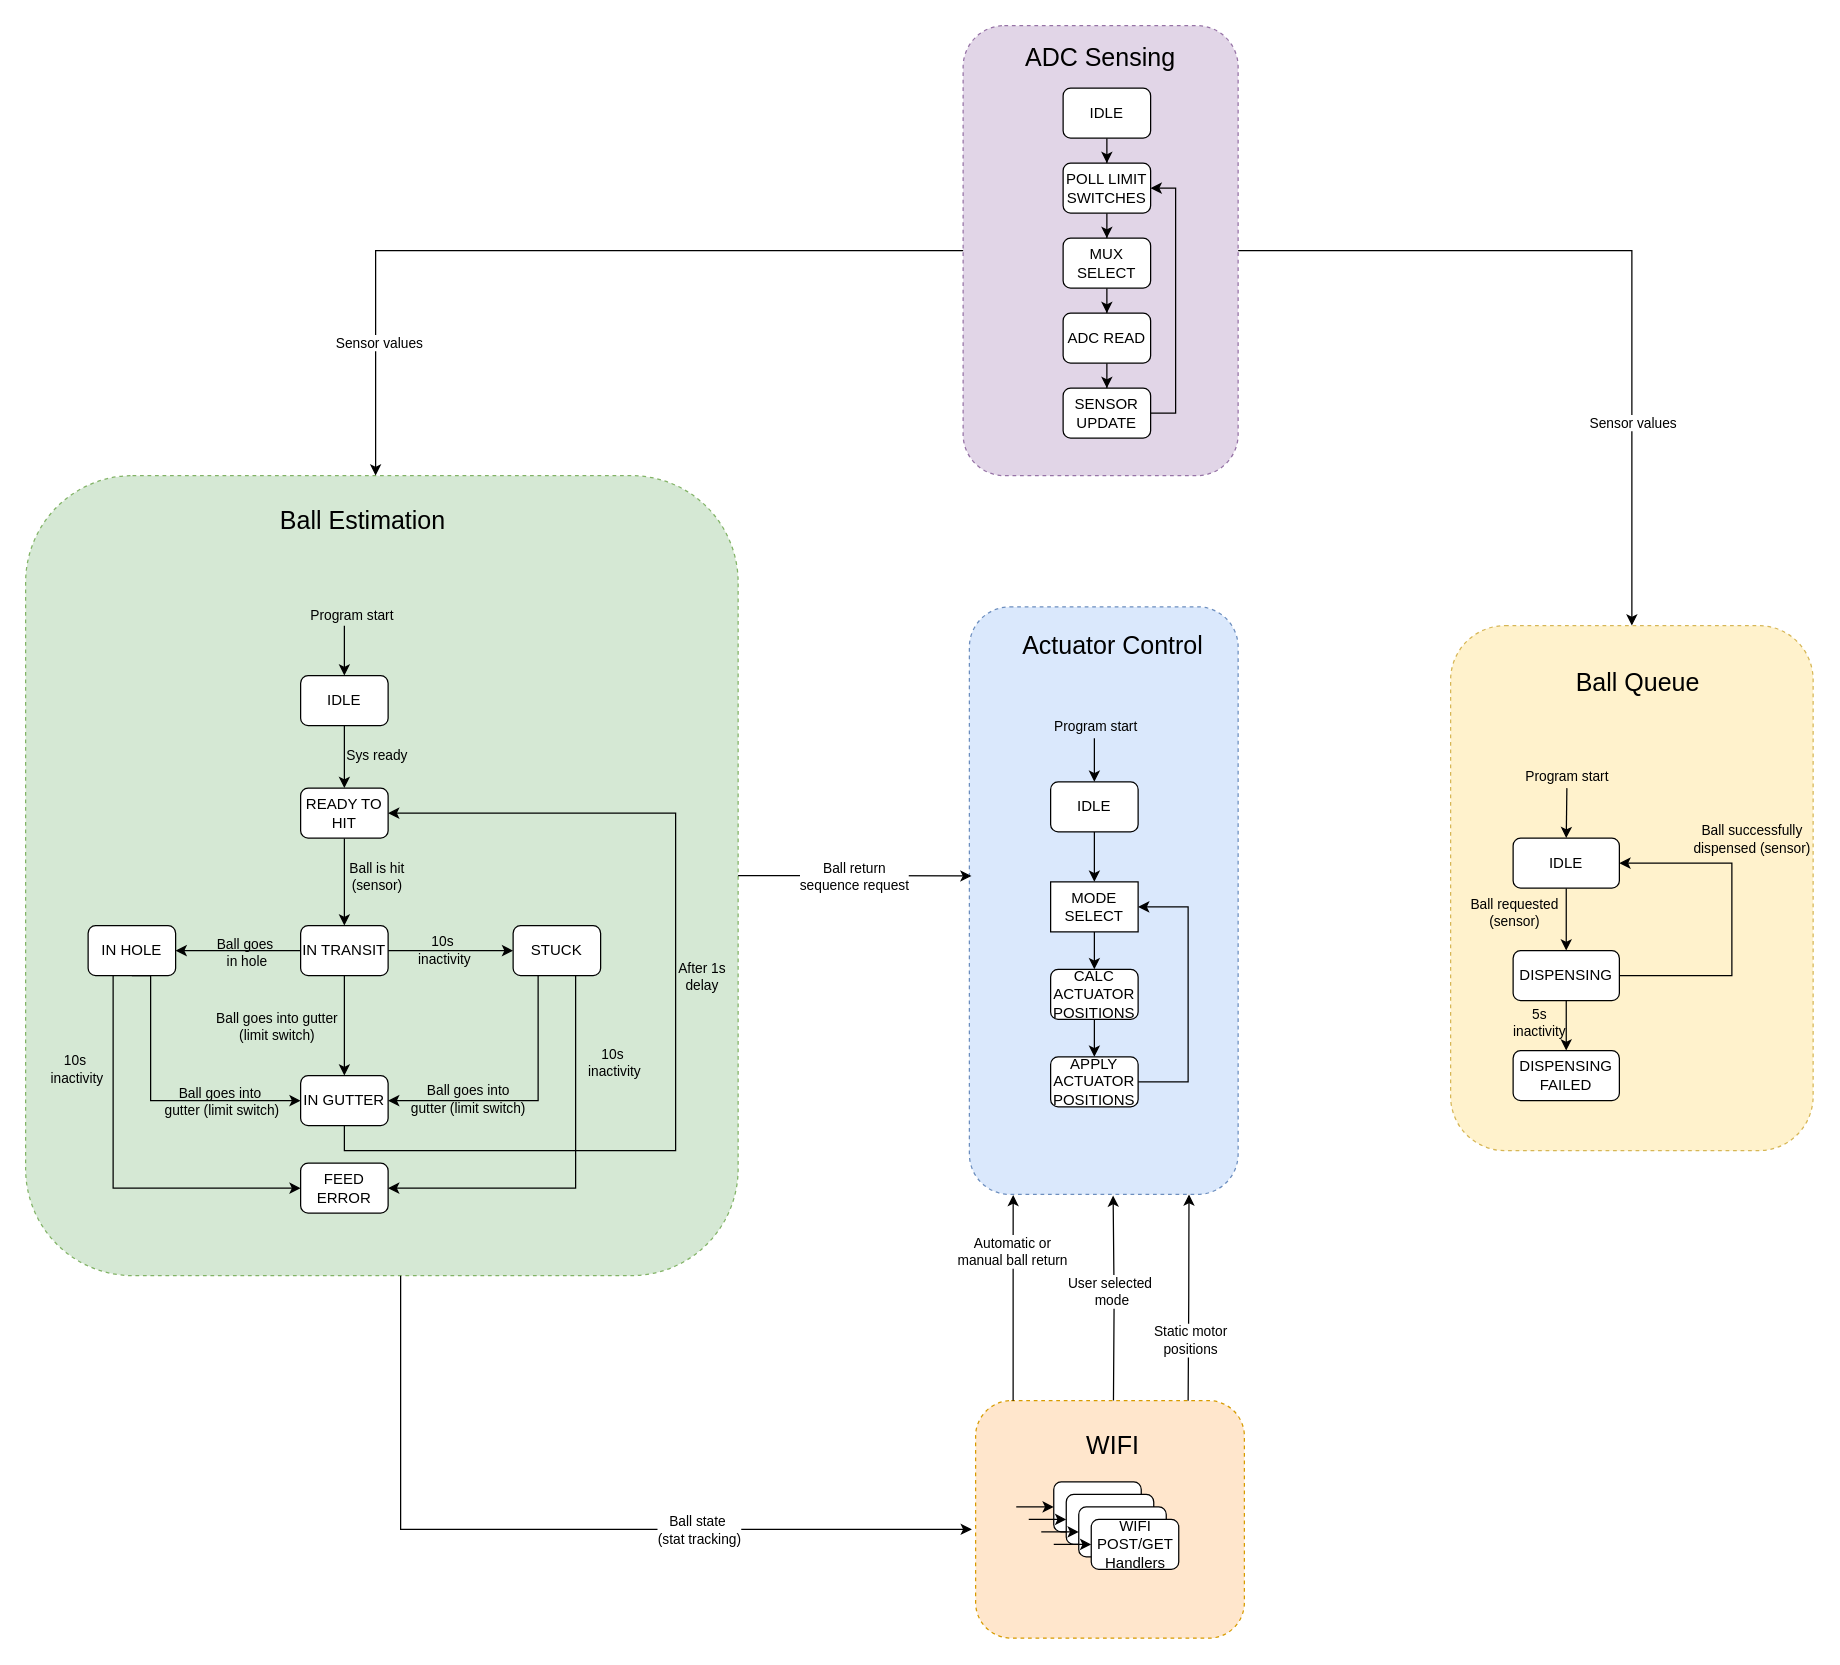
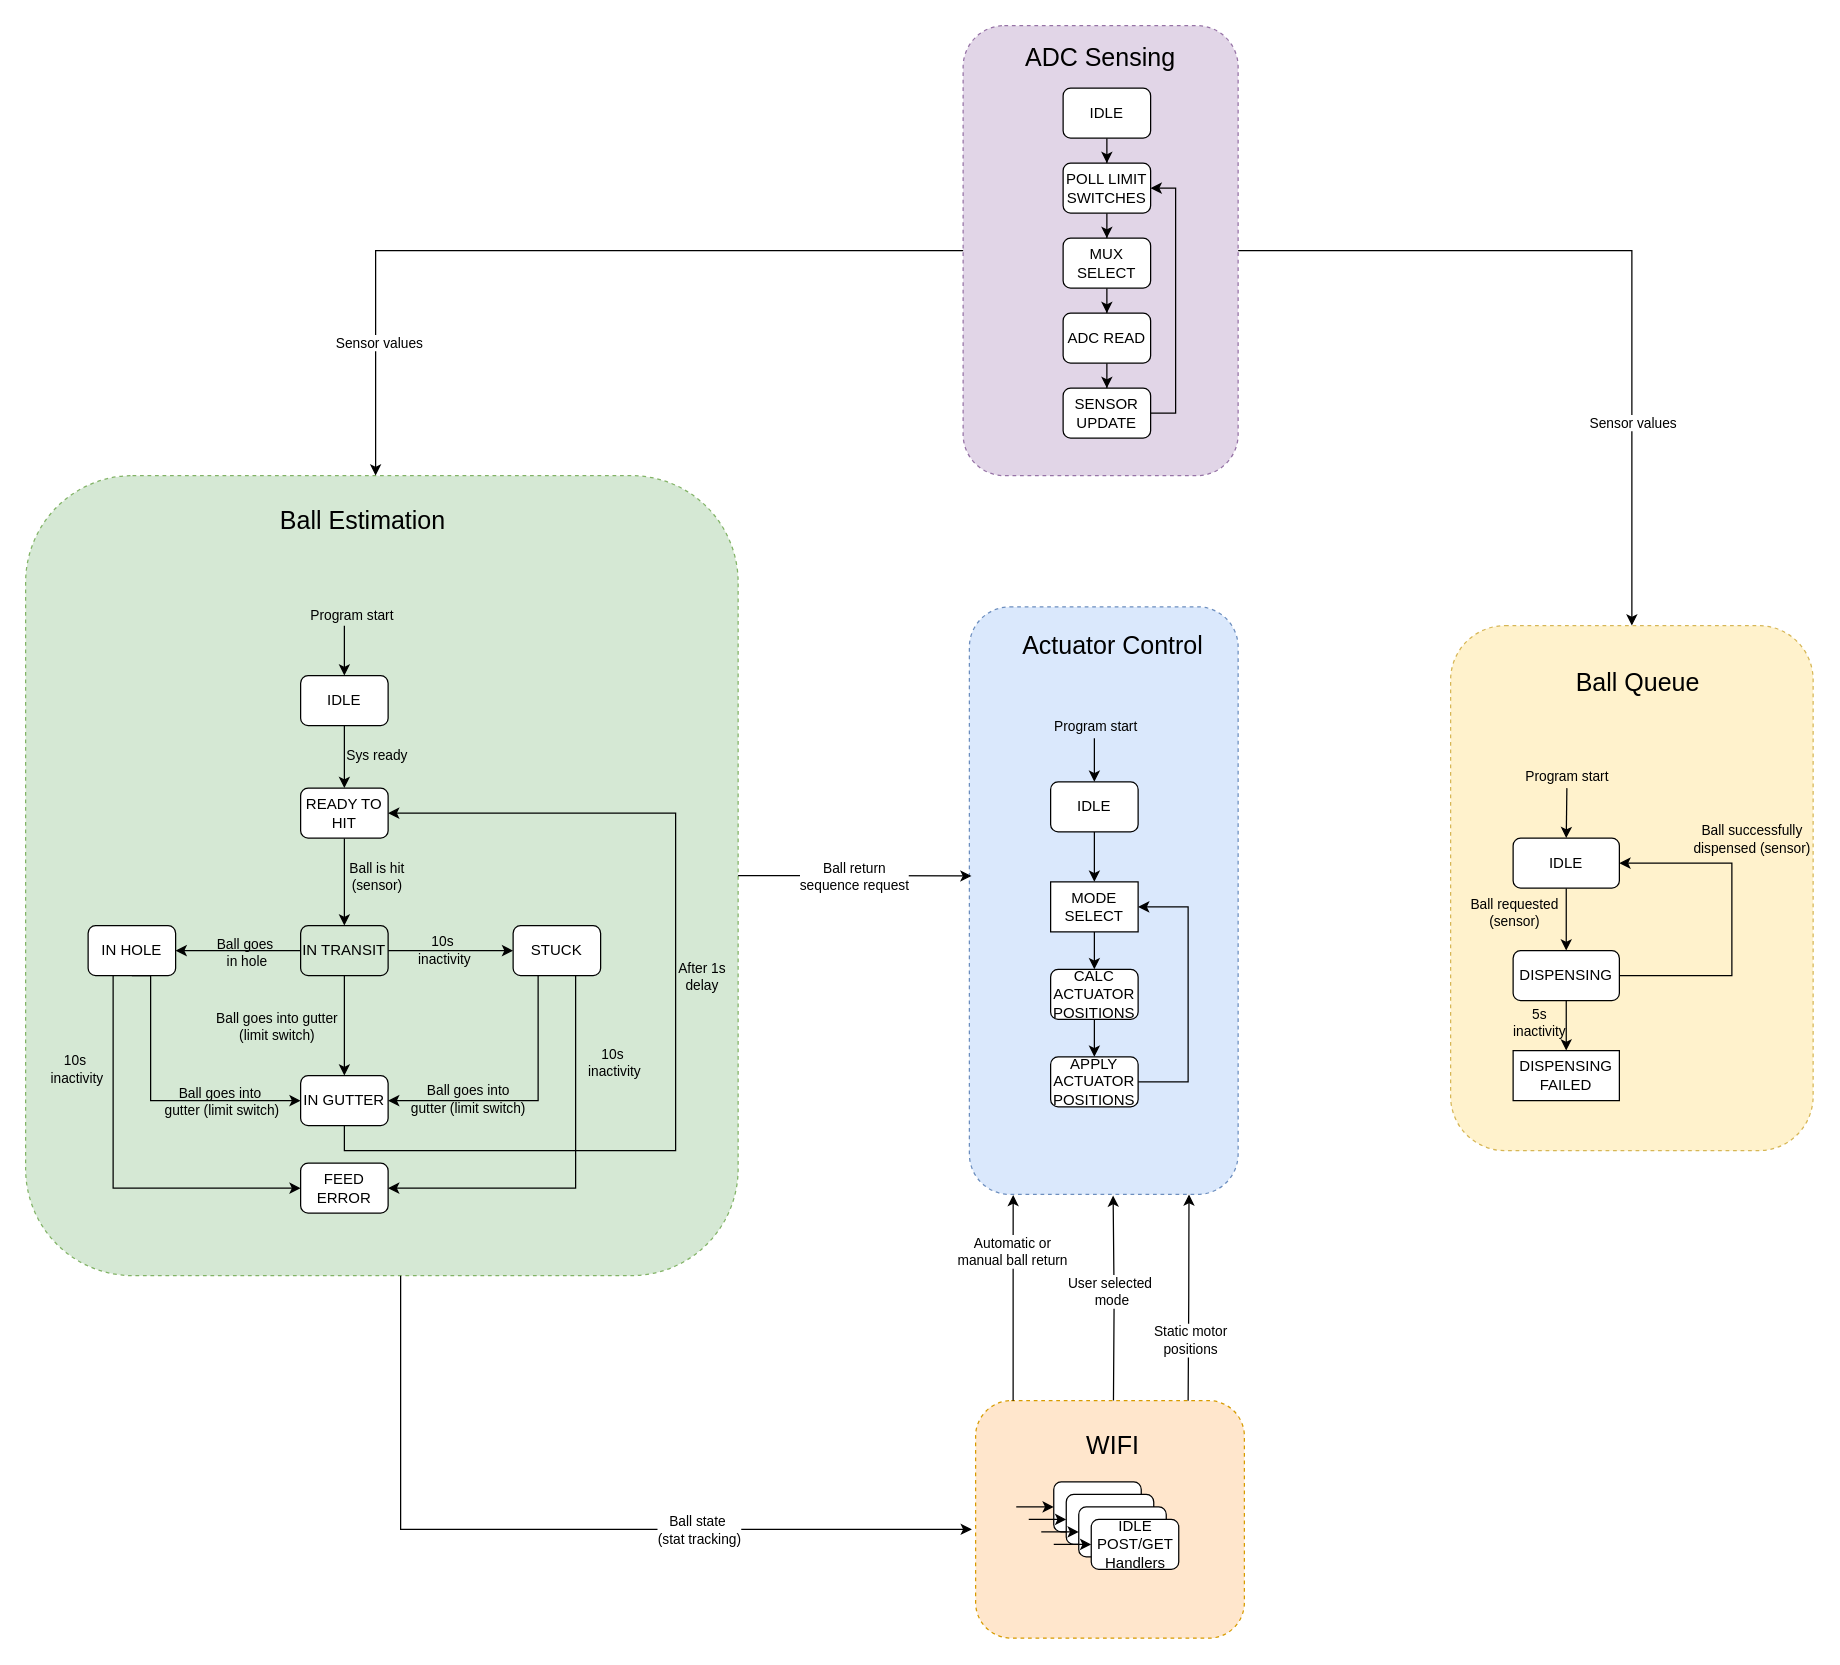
node "IN TRANSIT": fillcolor #ffffff -> #d5e8d4
node "DISPENSING FAILED": shape rounded rectangle -> rectangle
node "WIFI POST/GET Handlers": label "WIFI POST/GET Handlers" -> "IDLE POST/GET Handlers"
